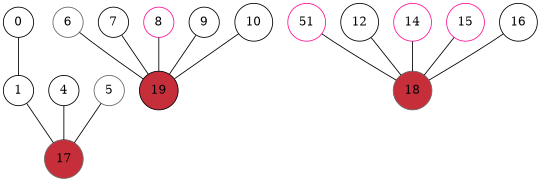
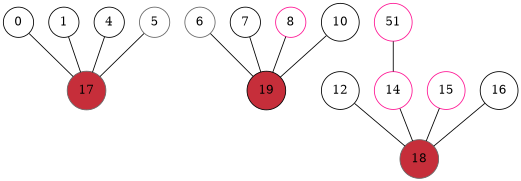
node "9": removed
edge "0" -- "1": now "0" -- "17"
edge "51" -- "18": now "51" -- "14"
